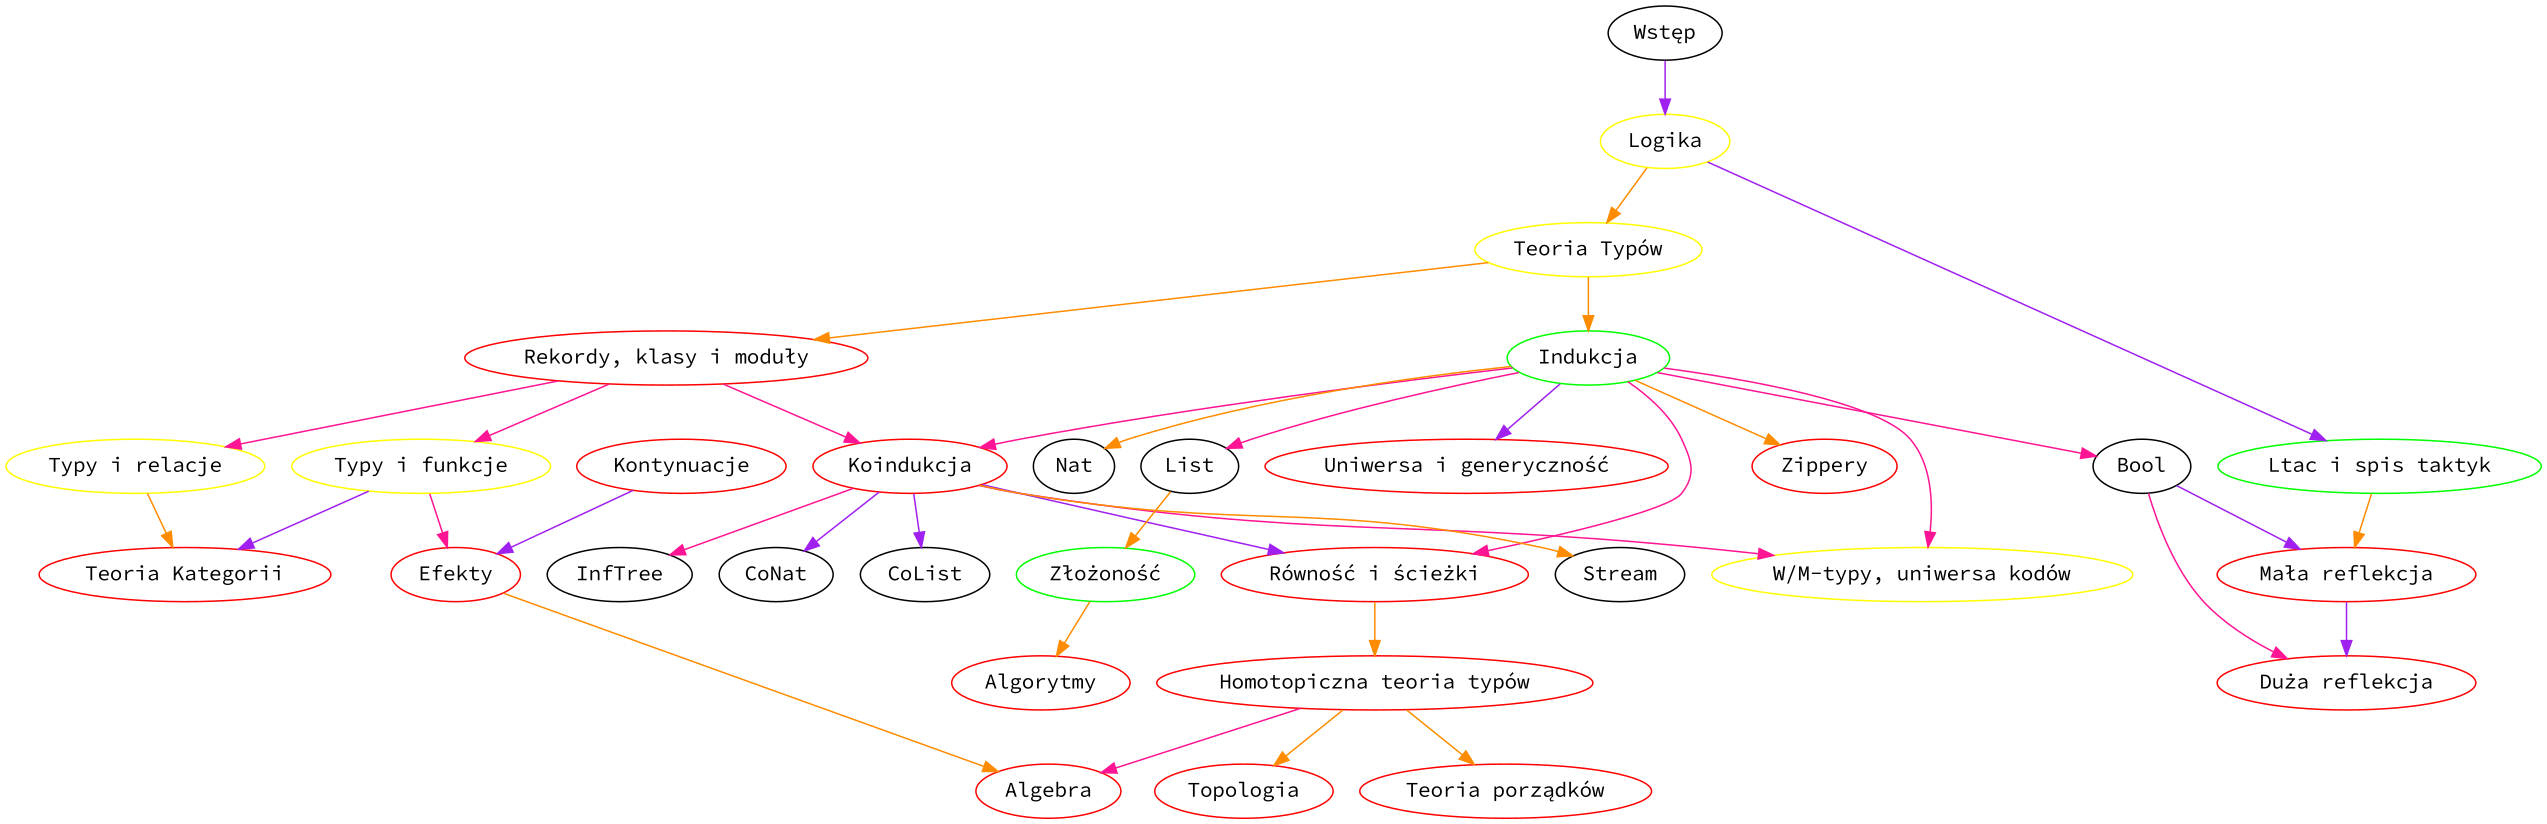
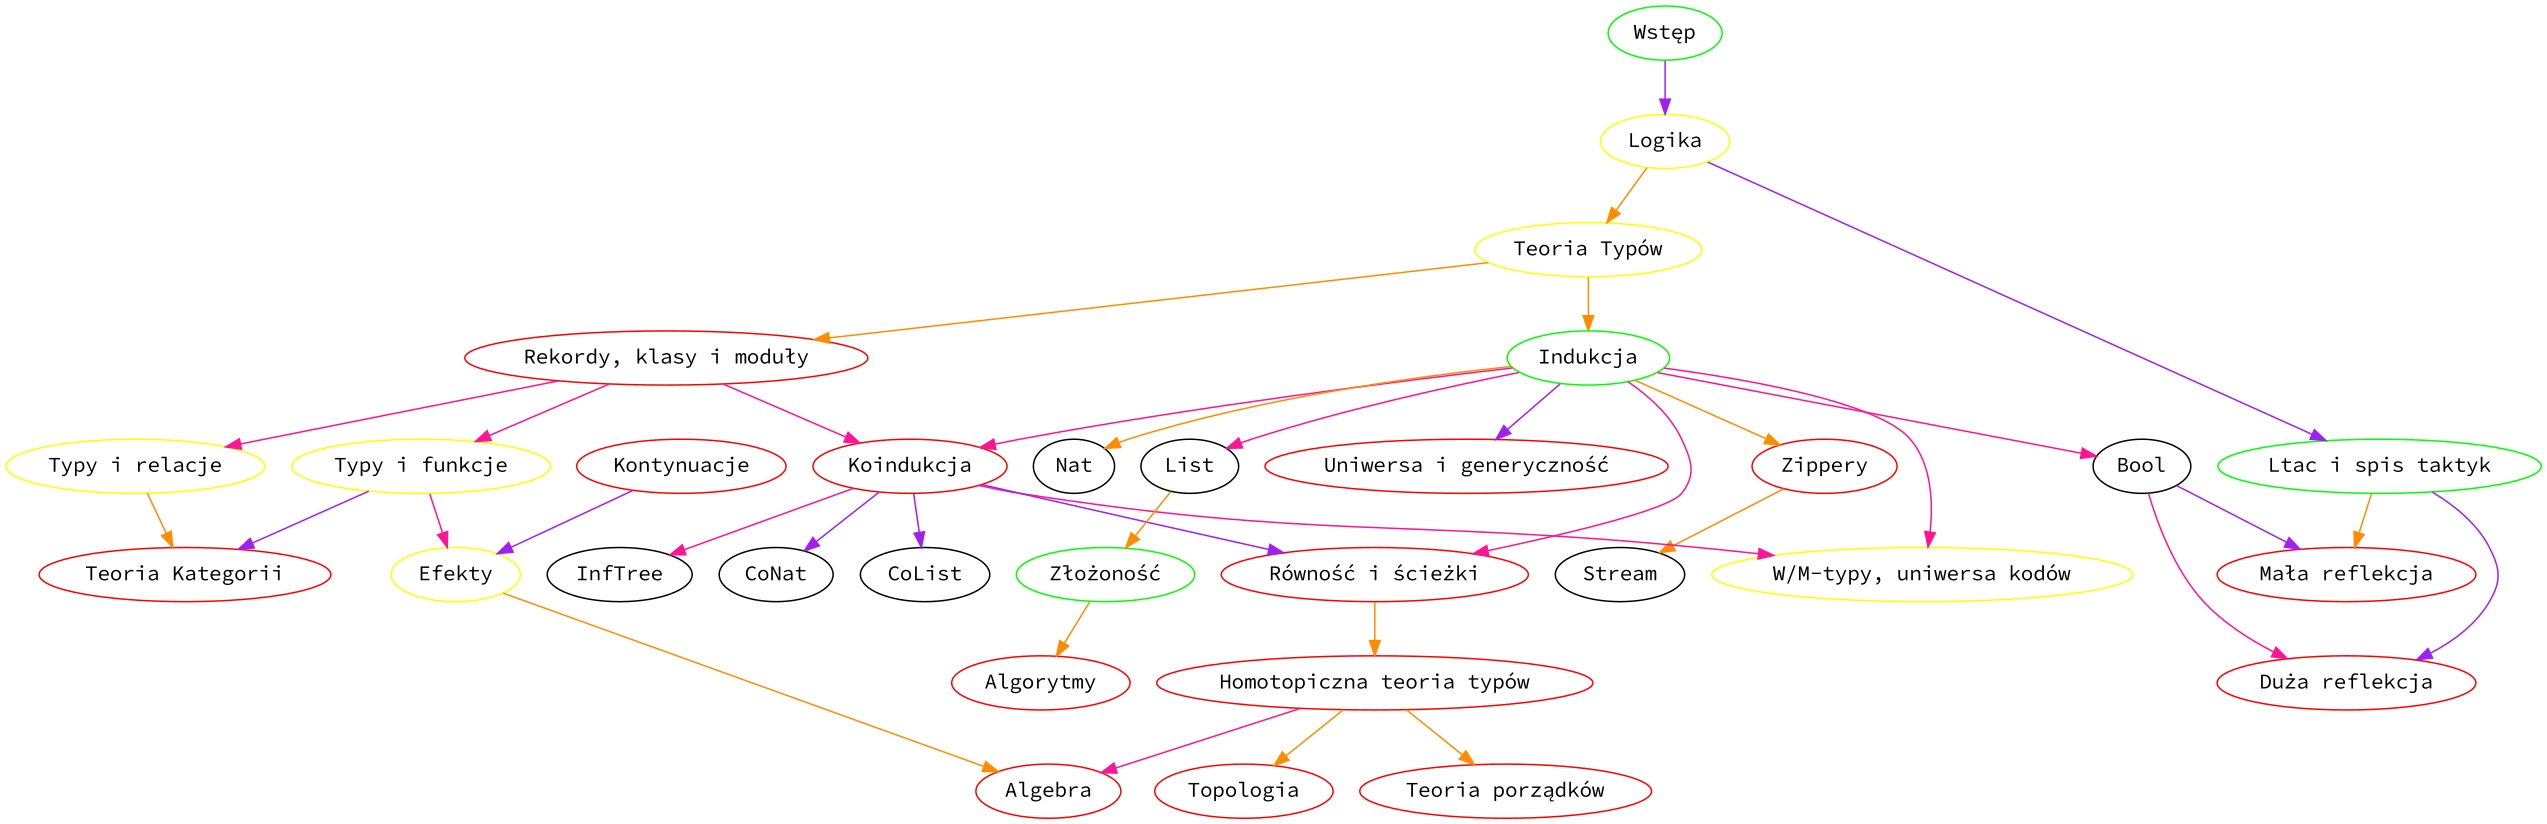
node "Wstęp": color black -> green
edge "Koindukcja" -> "Stream": now "Zippery" -> "Stream"
node "Efekty": color red -> yellow
edge "Mała reflekcja" -> "Duża reflekcja": now "Ltac i spis taktyk" -> "Duża reflekcja"
